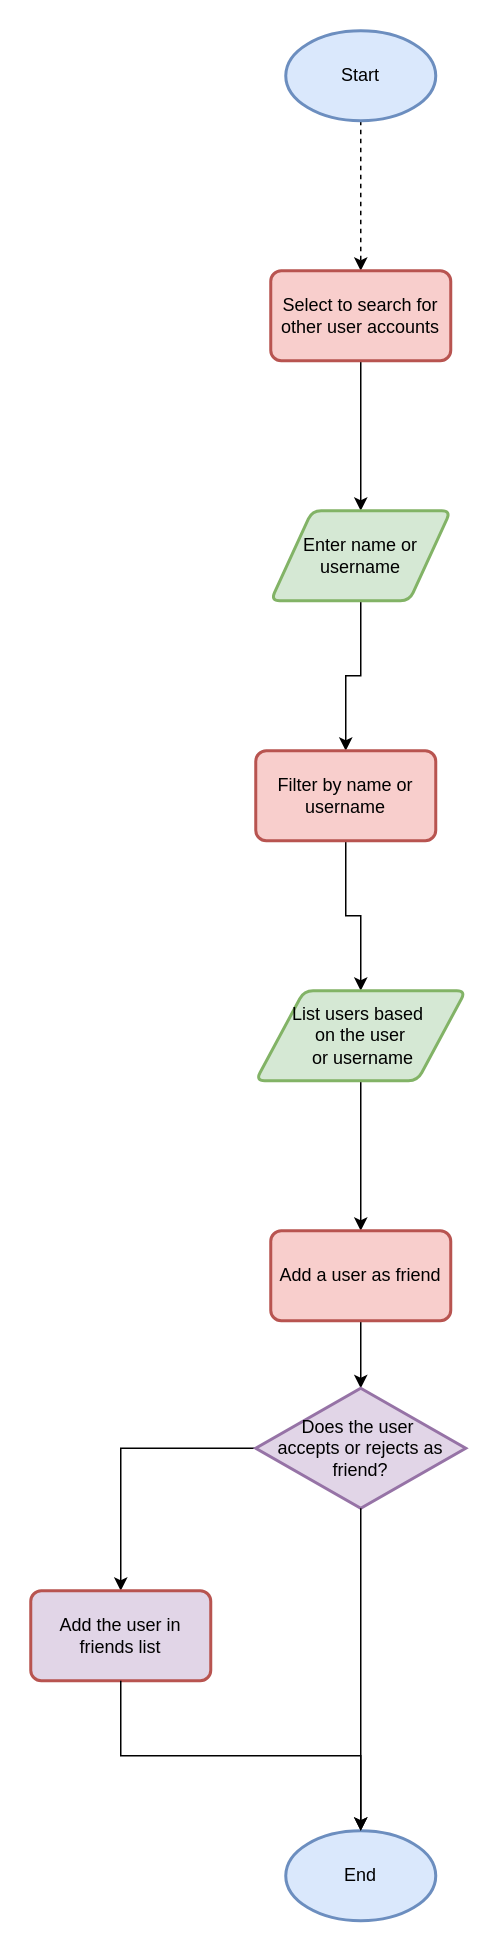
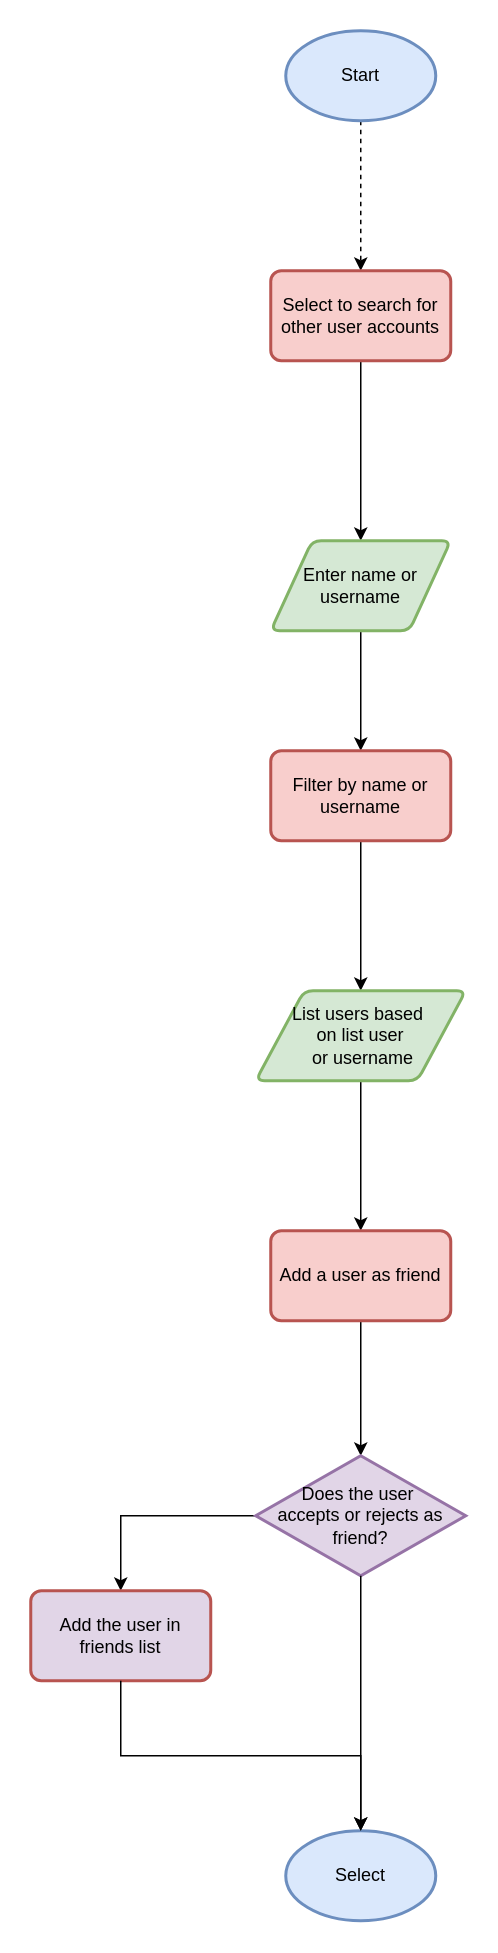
node "Enter name or username": moved (361, 556) -> (361, 586)
node "Filter by name or username": moved (346, 796) -> (361, 796)
node "List users based on the user or username": label "List users based on the user or username" -> "List users based on list user or username"
node "Does the user accepts or rejects as friend?": moved (361, 1448) -> (361, 1516)
node "End": label "End" -> "Select"
